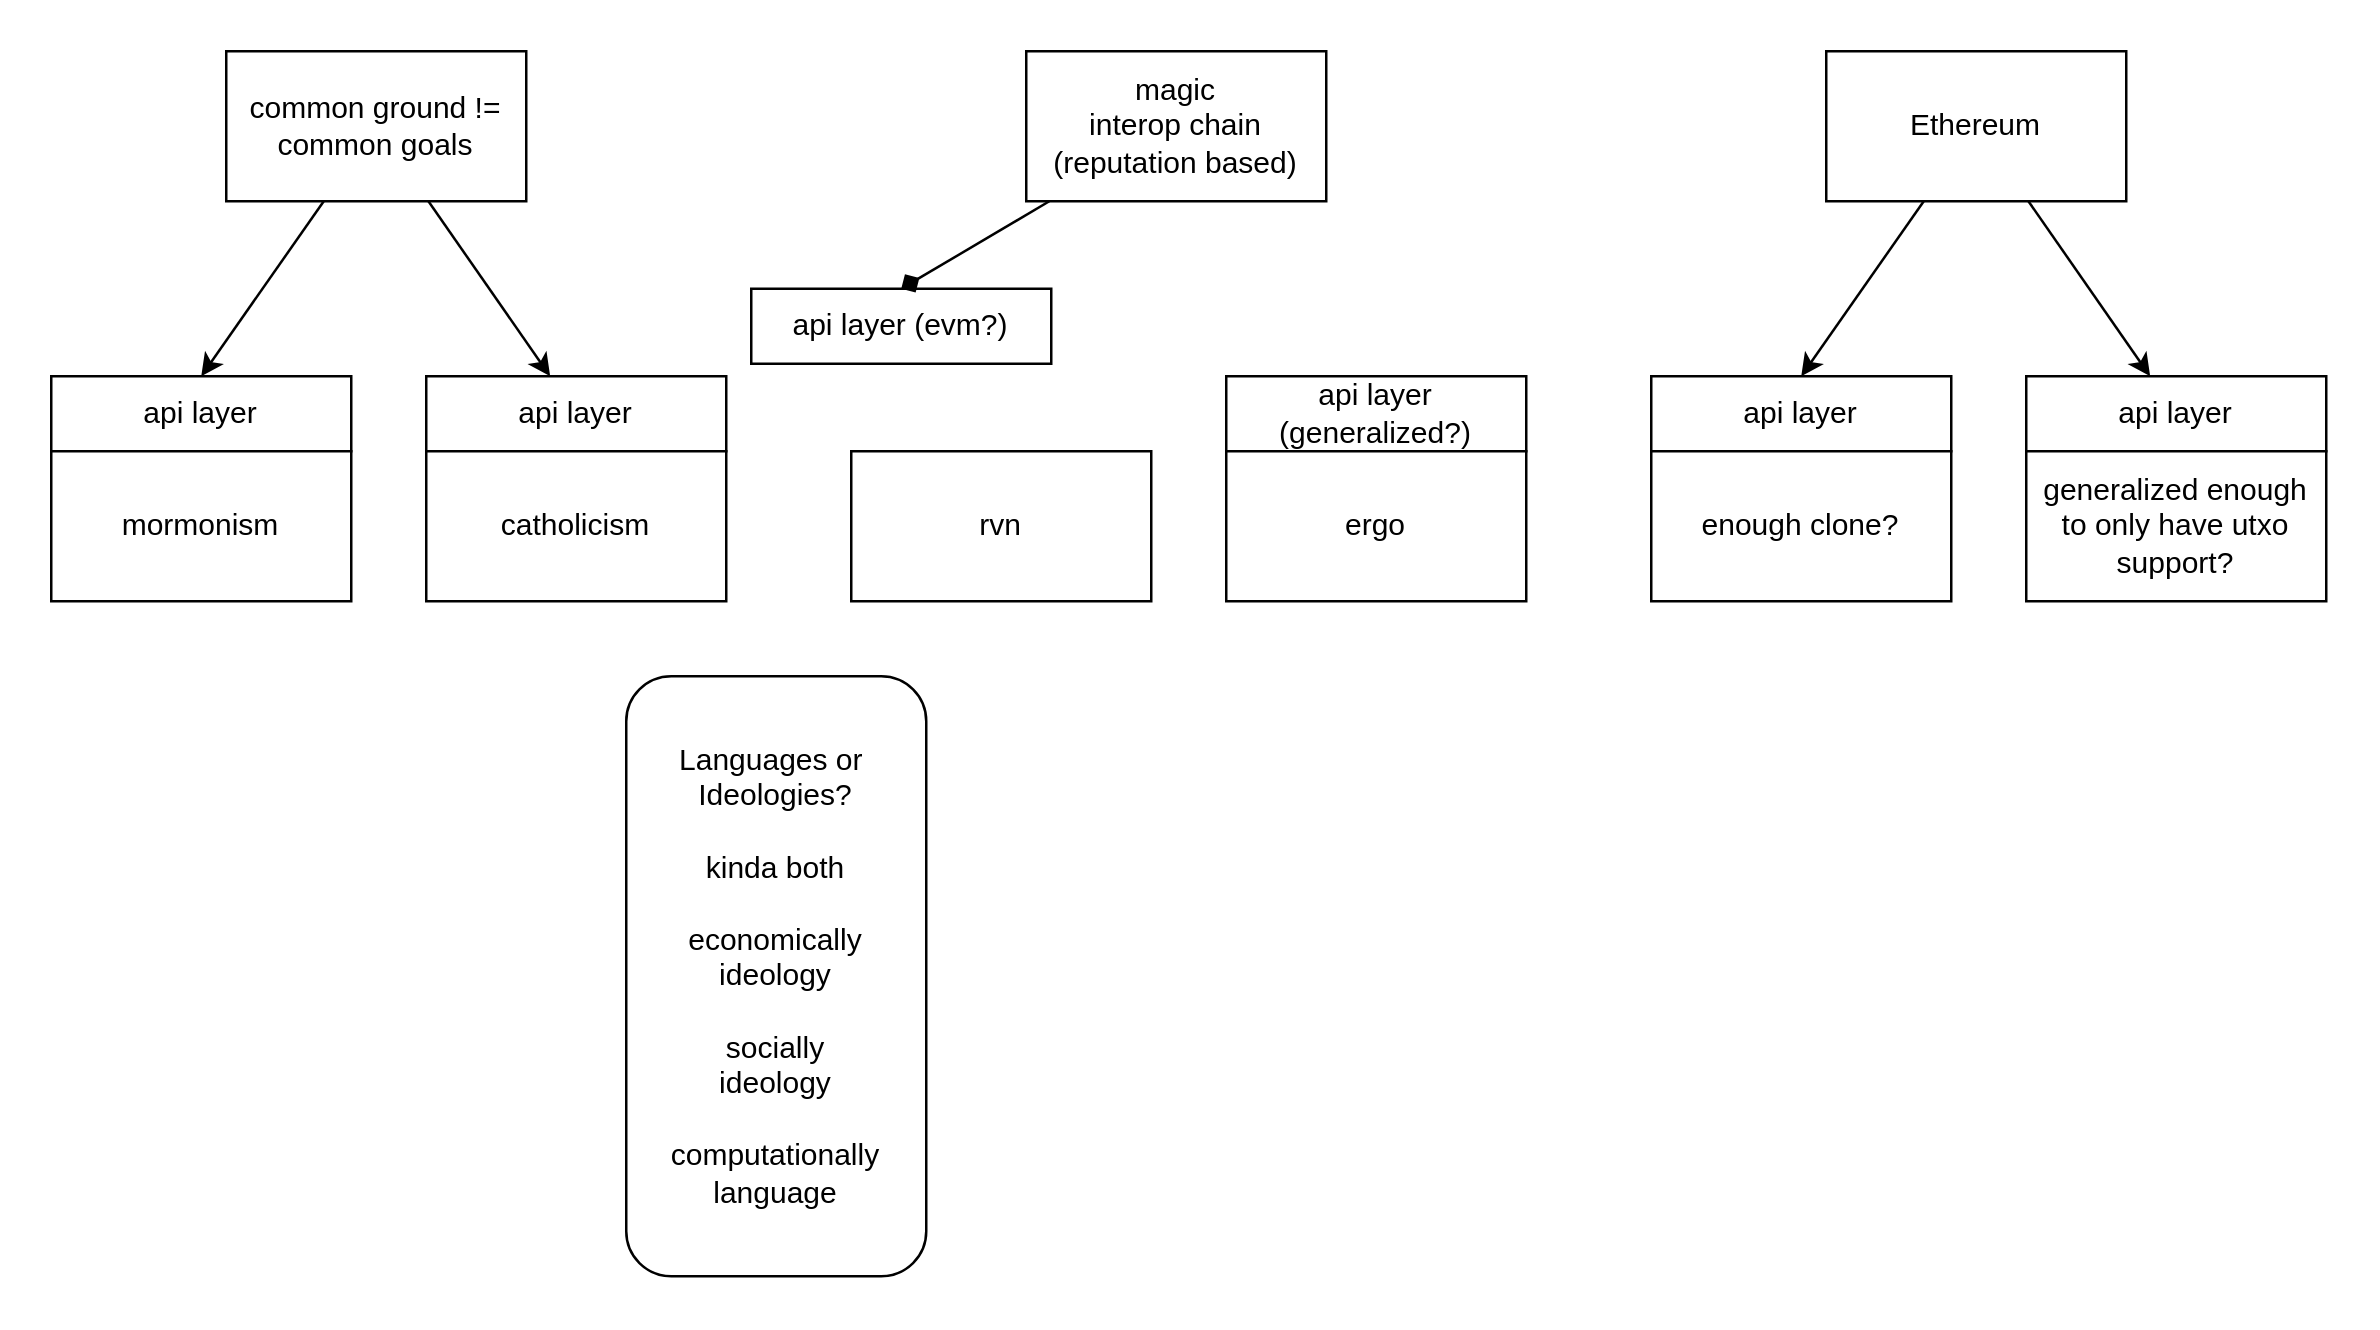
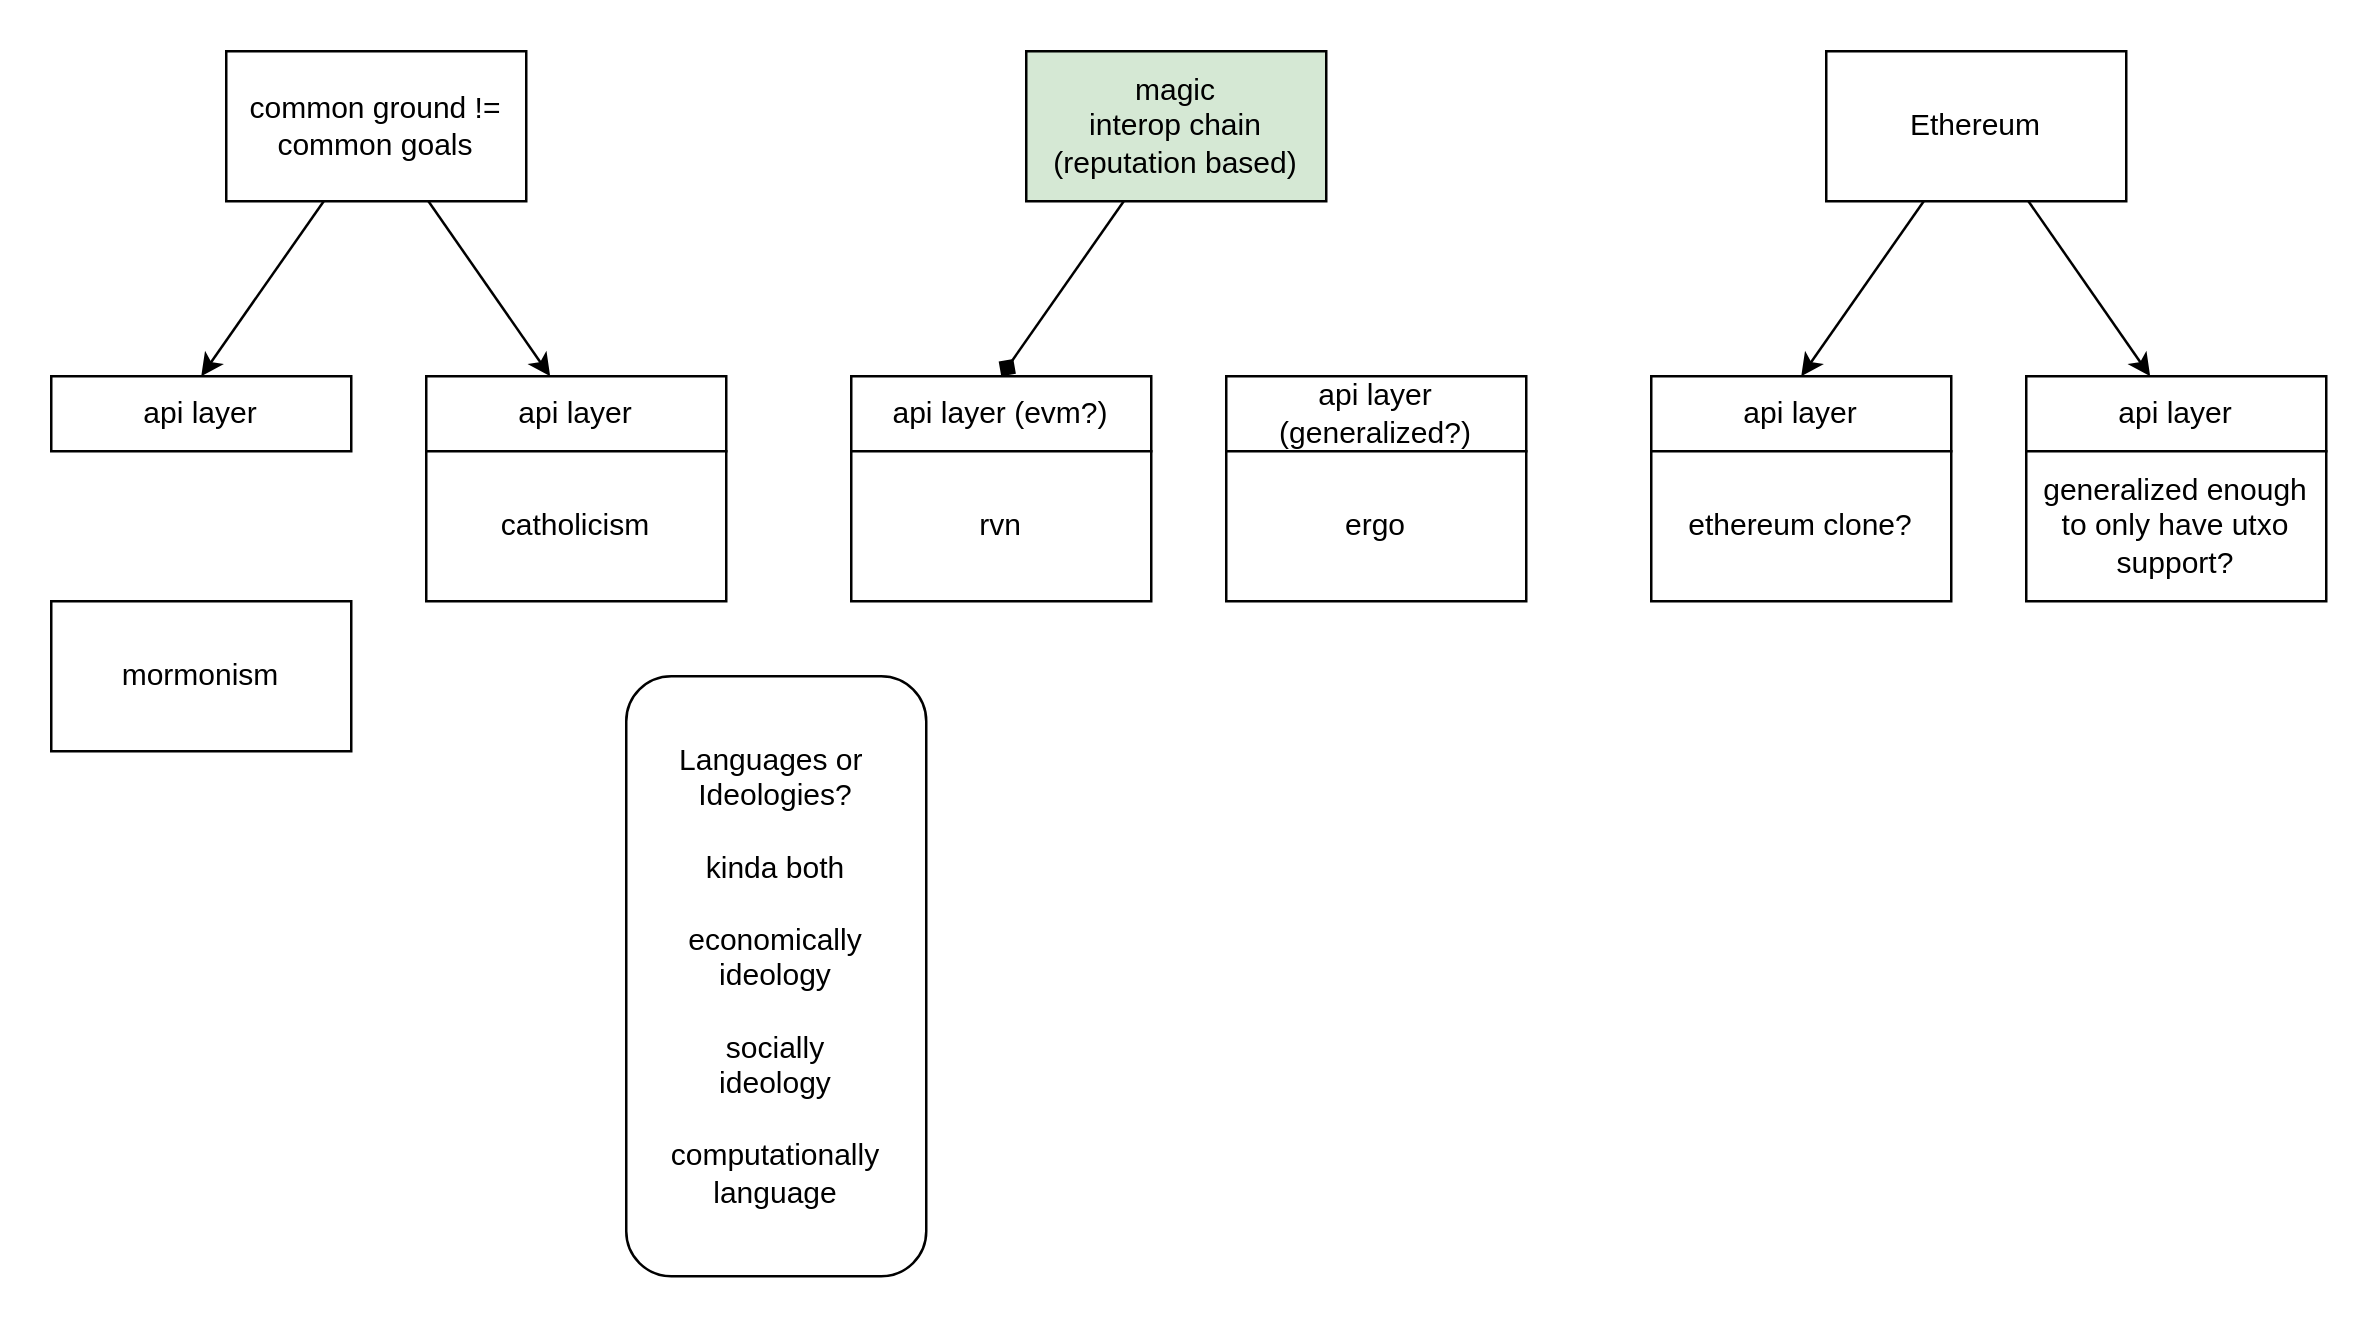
node "magic interop chain (reputation based)": fillcolor #ffffff -> #d5e8d4
node "api layer (evm?)": moved (901, 326) -> (1001, 414)
node "mormonism": moved (201, 526) -> (201, 676)
node "enough clone?": label "enough clone?" -> "ethereum clone?"
